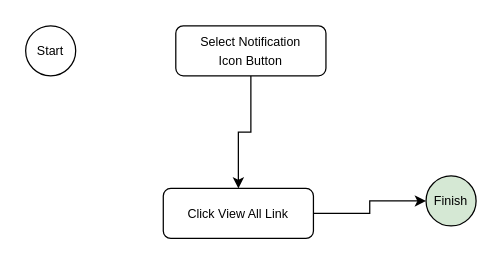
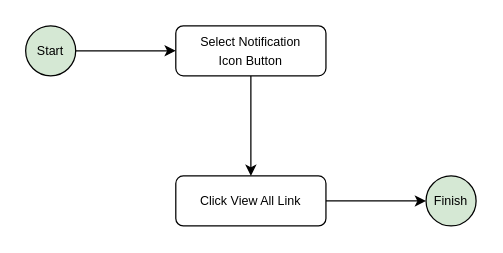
node "Start": fillcolor #ffffff -> #d5e8d4
edge "Start" -> "Select Notification Icon Button": added
node "Click View All Link": moved (238, 213) -> (251, 201)
